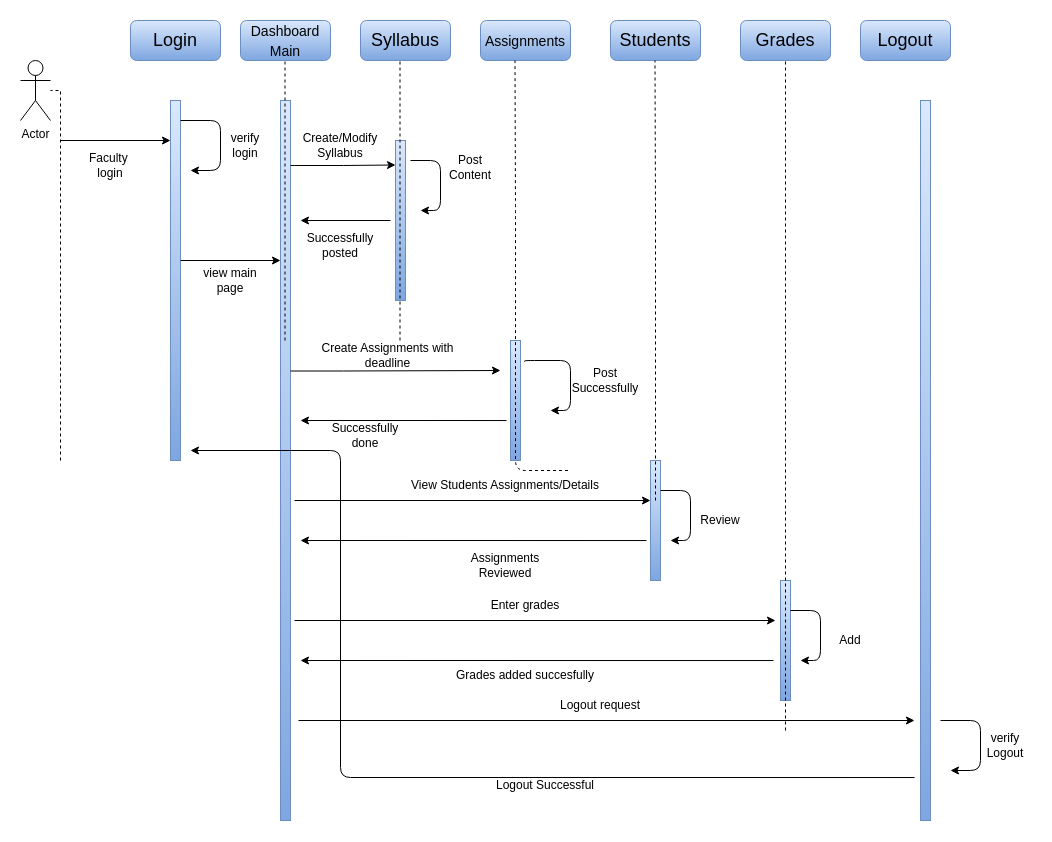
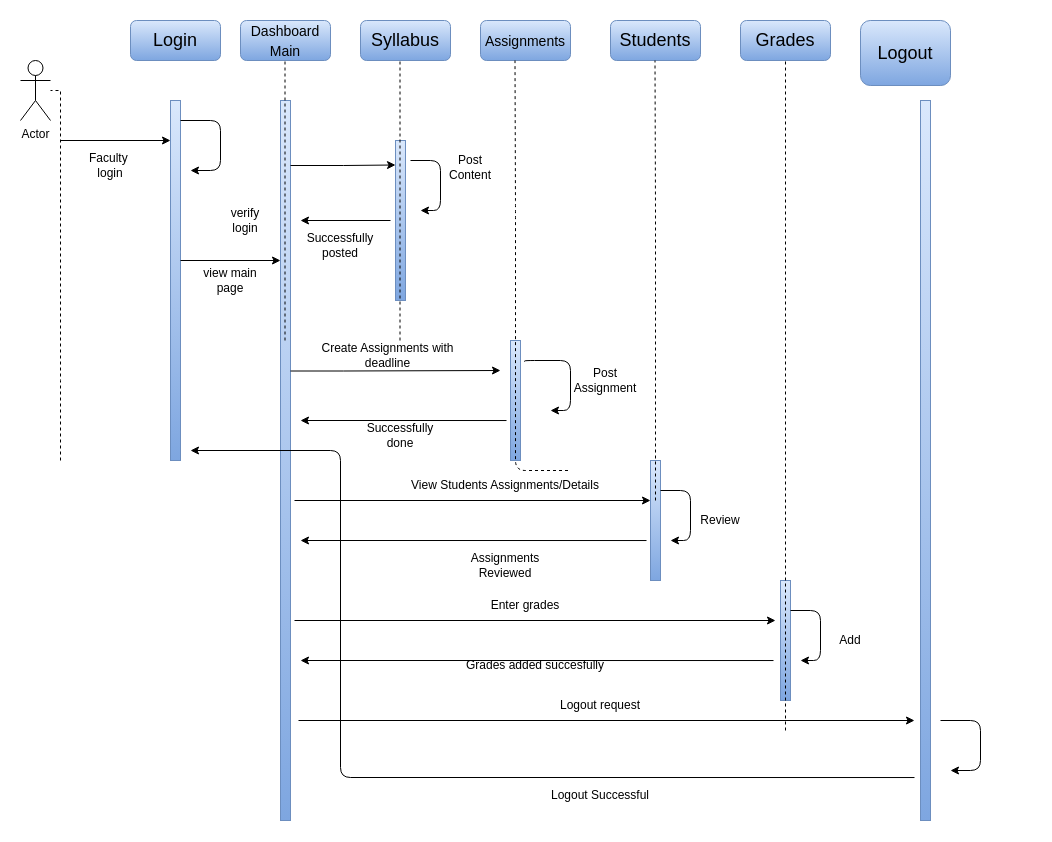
node "Logout": size 90x40 -> 90x65
node "verify login": moved (246, 146) -> (246, 221)
node "Create/Modify Syllabus": removed
node "Post Successfully": label "Post Successfully" -> "Post Assignment"
node "Successfully done": moved (366, 436) -> (401, 436)
node "Grades added succesfully": moved (526, 676) -> (536, 666)
node "verify Logout": removed
node "Logout Successful": moved (546, 786) -> (601, 796)
